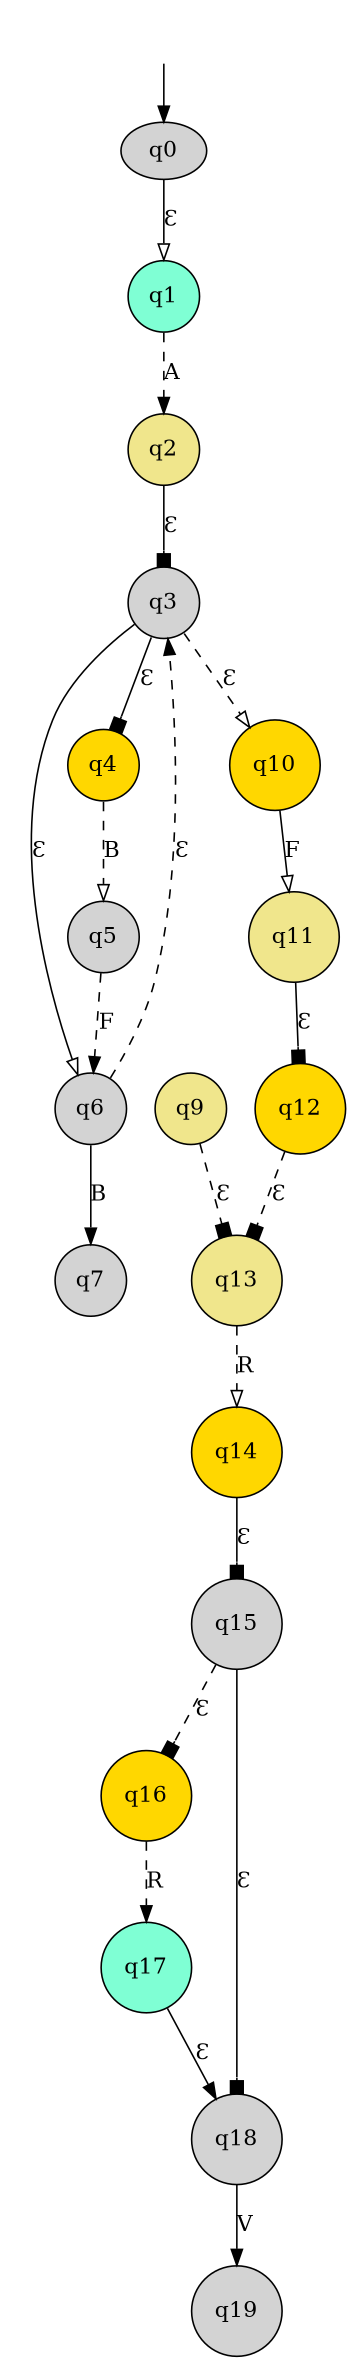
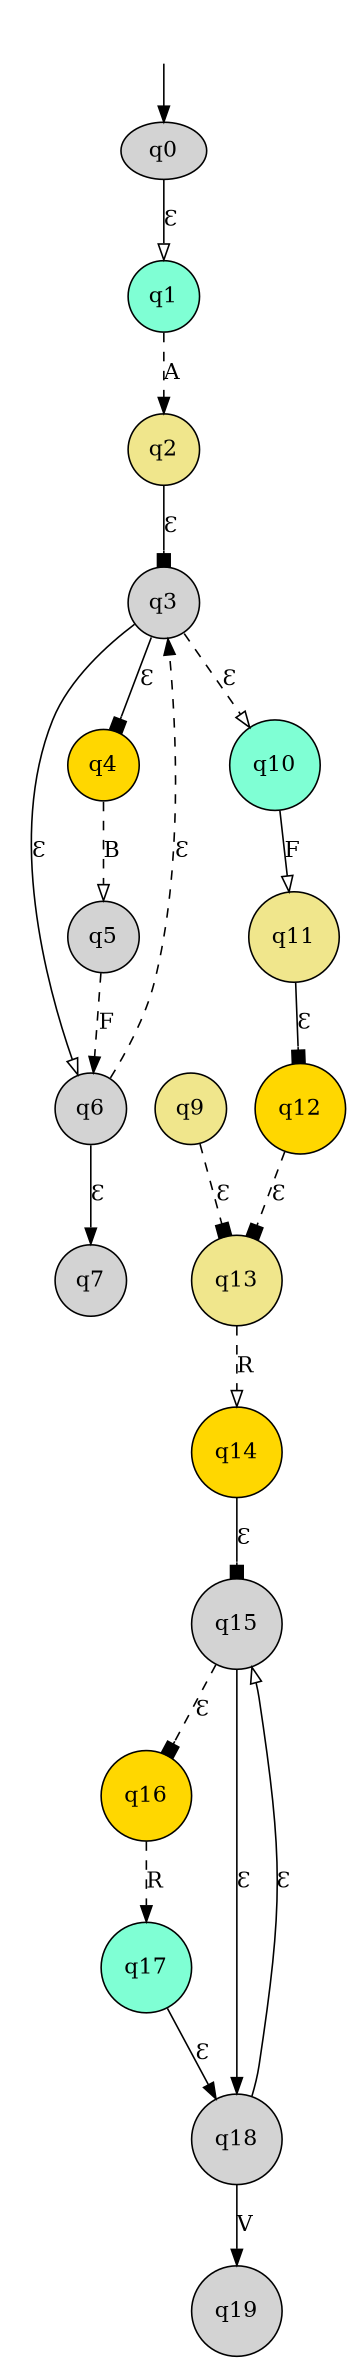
node "q10": fillcolor gold -> aquamarine
edge "q6" -> "q7": label "B" -> "Ɛ"
edge "q15" -> "q18": arrowhead box -> normal
edge "q18" -> "q15": added, label "Ɛ"
